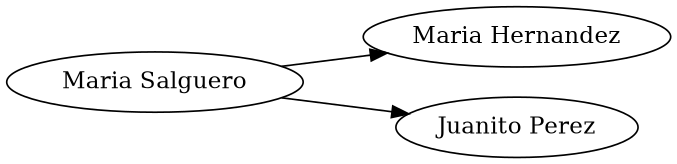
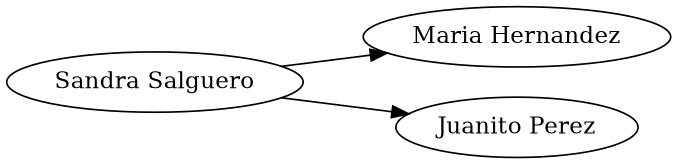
node "Maria Salguero": label "Maria Salguero" -> "Sandra Salguero"
